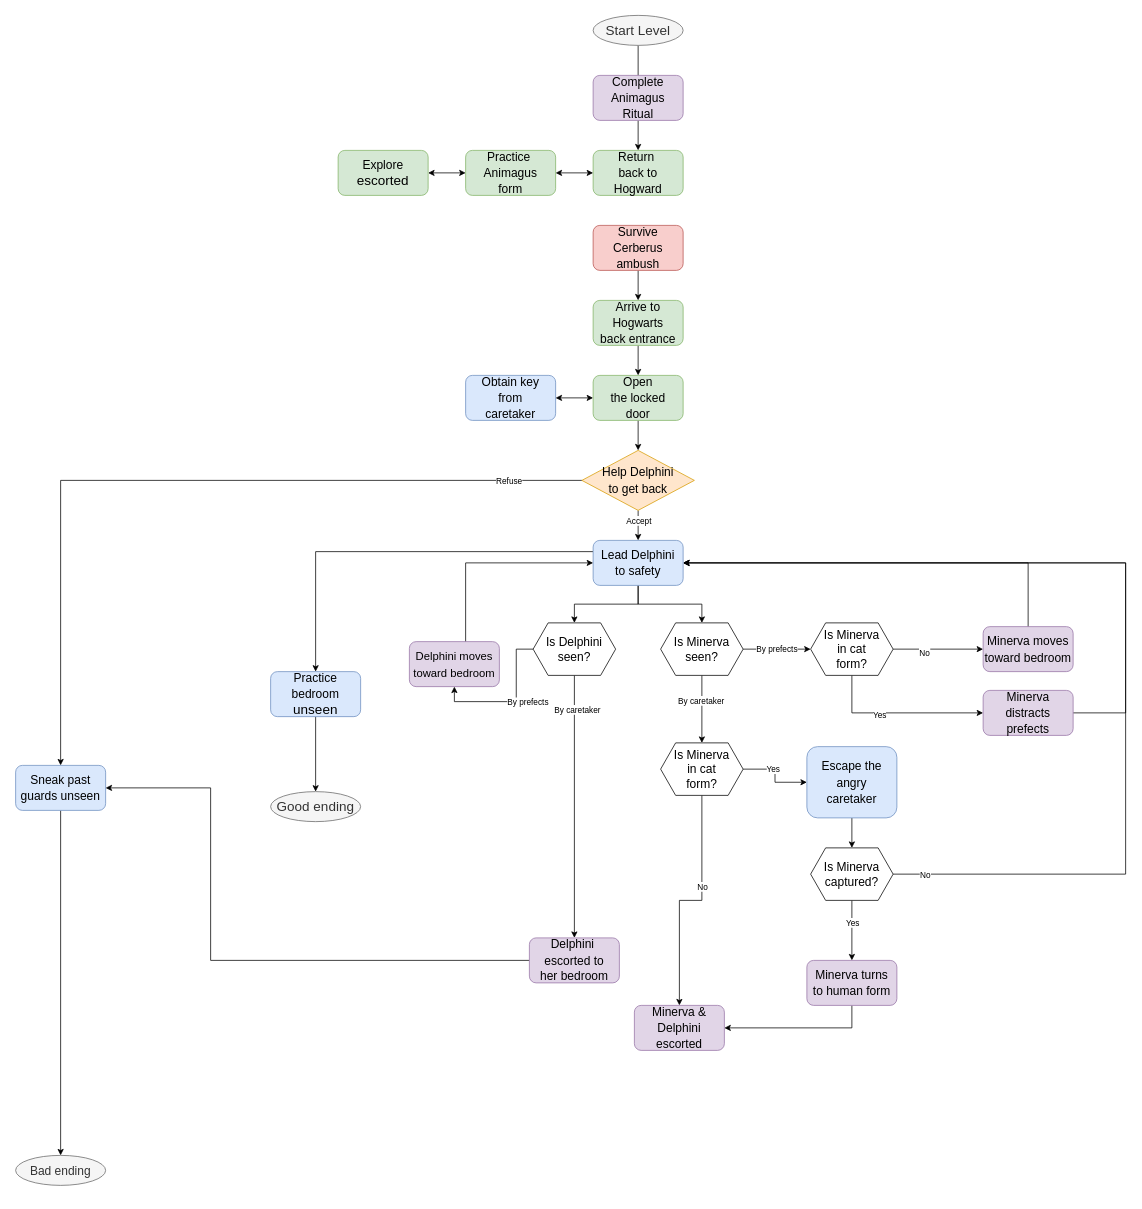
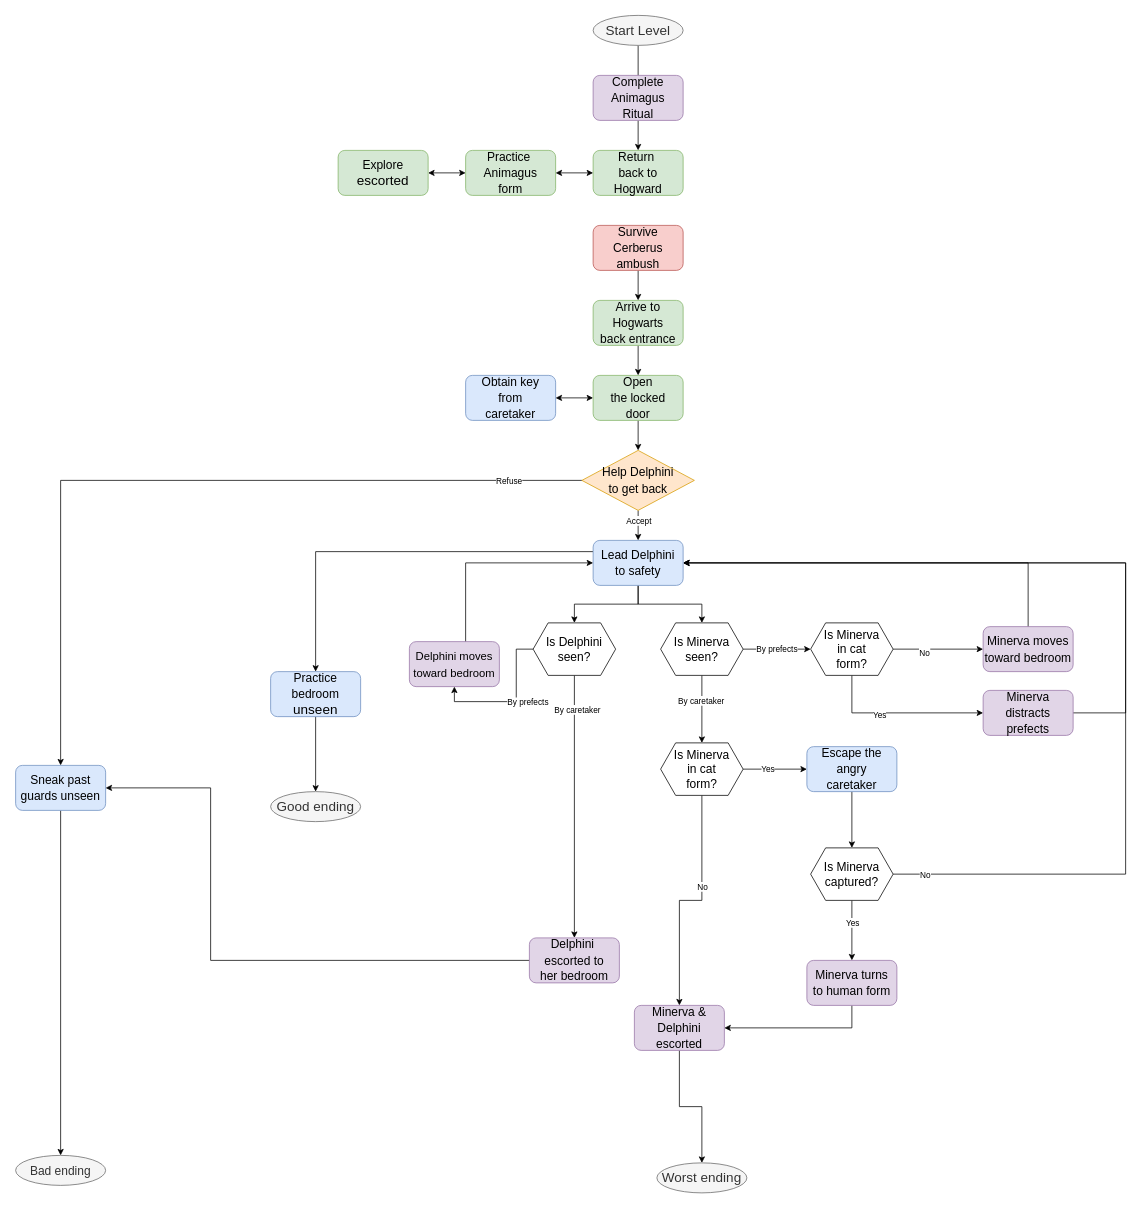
node "Escape the angry caretaker": size 90x71 -> 90x45
edge "Minerva & Delphini escorted" -> "Worst ending": added
node "Worst ending": added
